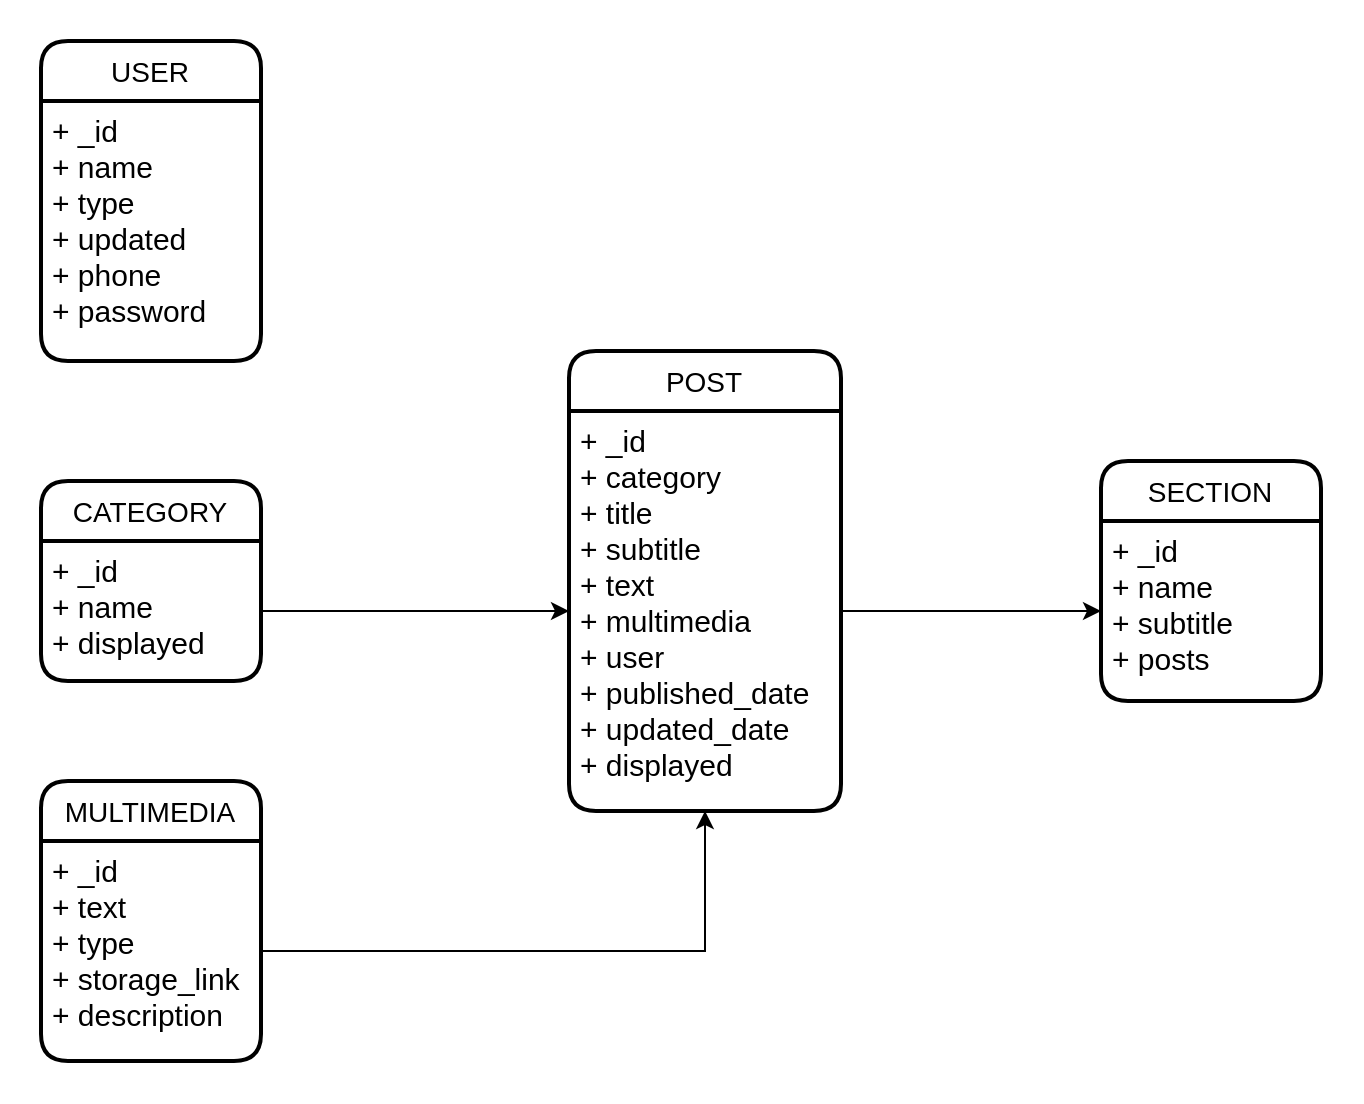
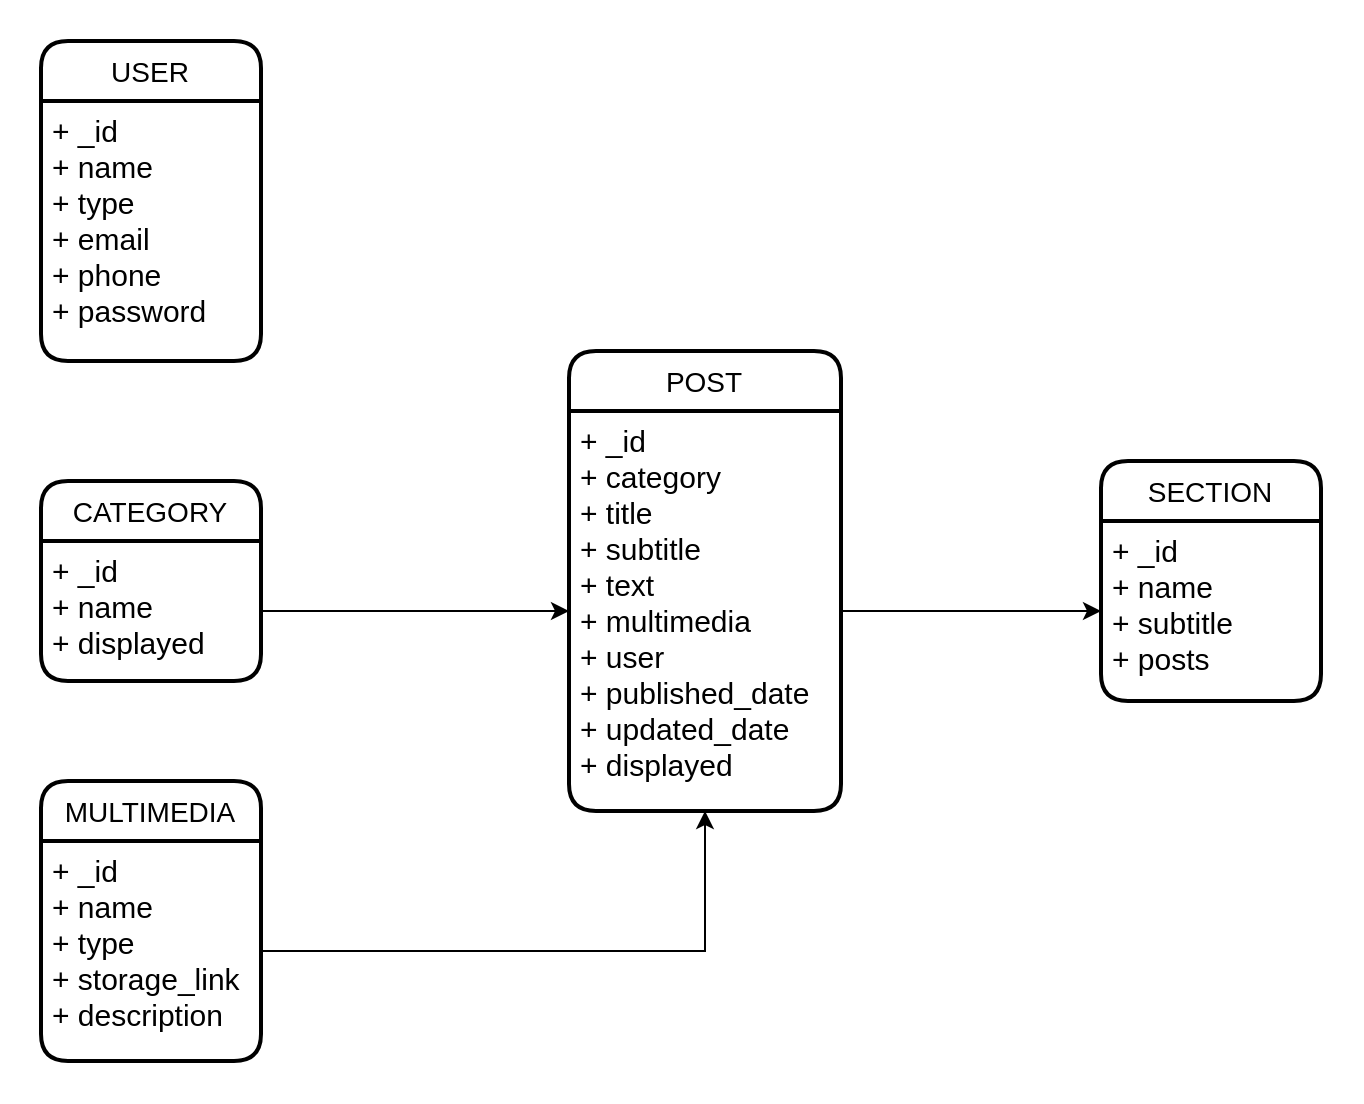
node "+ _id + name + type + updated + phone + password": label "+ _id + name + type + updated + phone + password" -> "+ _id + name + type + email + phone + password"
node "+ _id + text + type + storage_link + description": label "+ _id + text + type + storage_link + description" -> "+ _id + name + type + storage_link + description"
